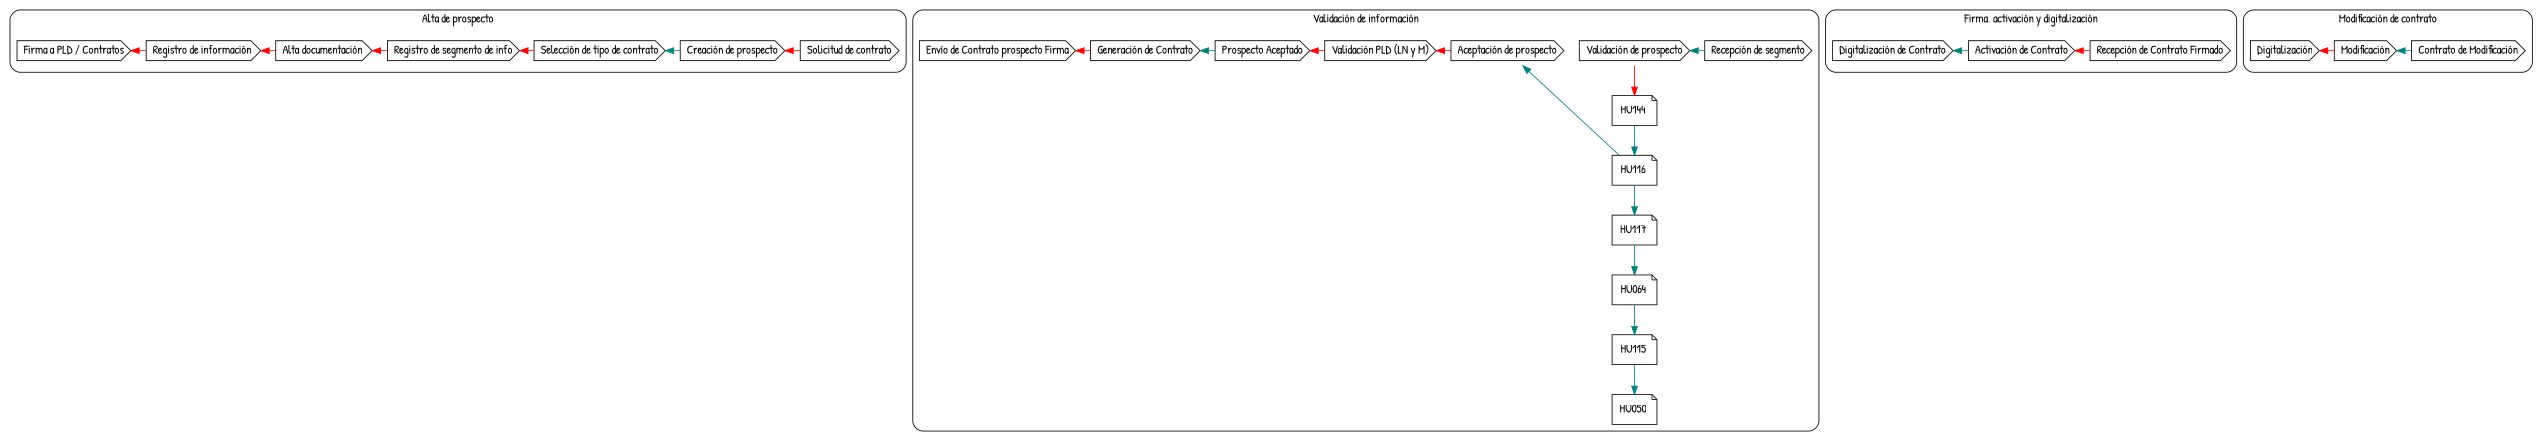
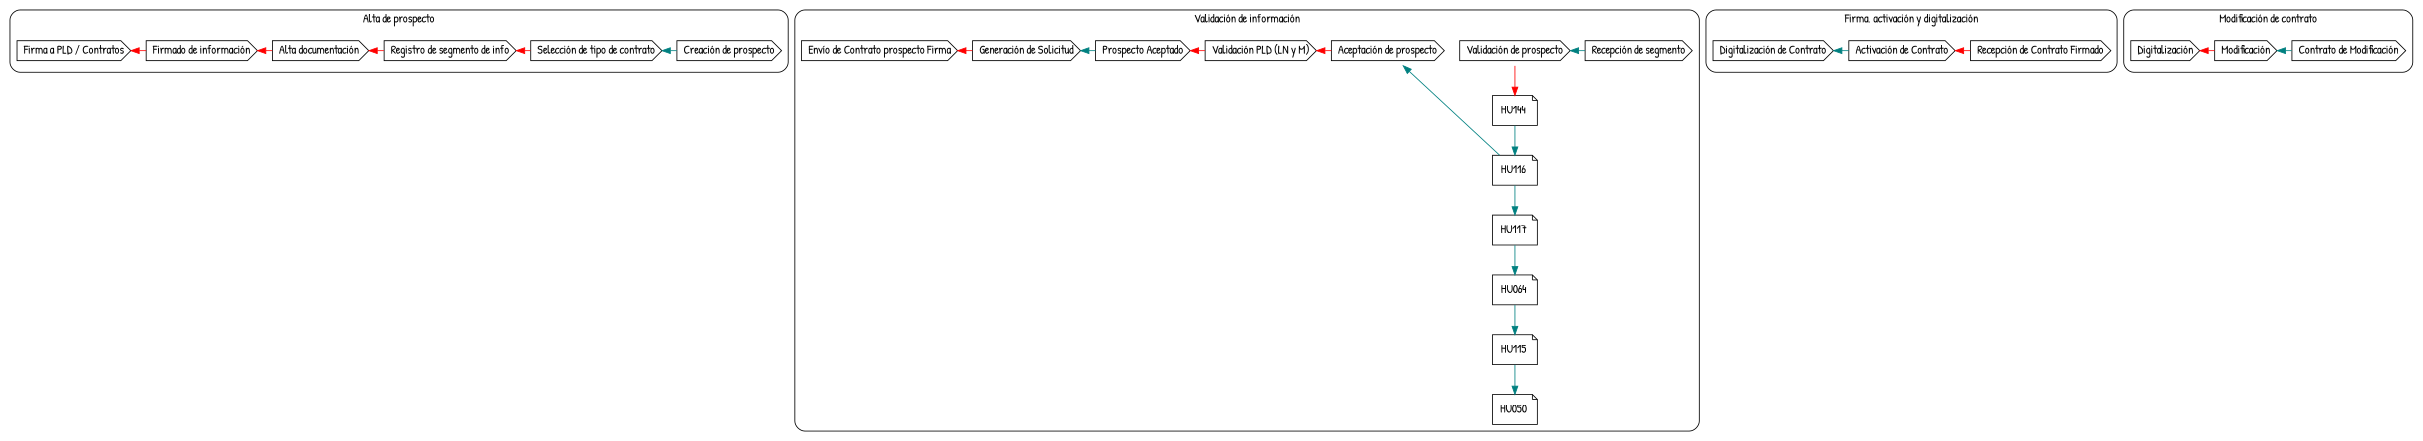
node "Registro de información": label "Registro de información" -> "Firmado de información"
node "Solicitud de contrato": removed
node "Generación de Contrato": label "Generación de Contrato" -> "Generación de Solicitud"
